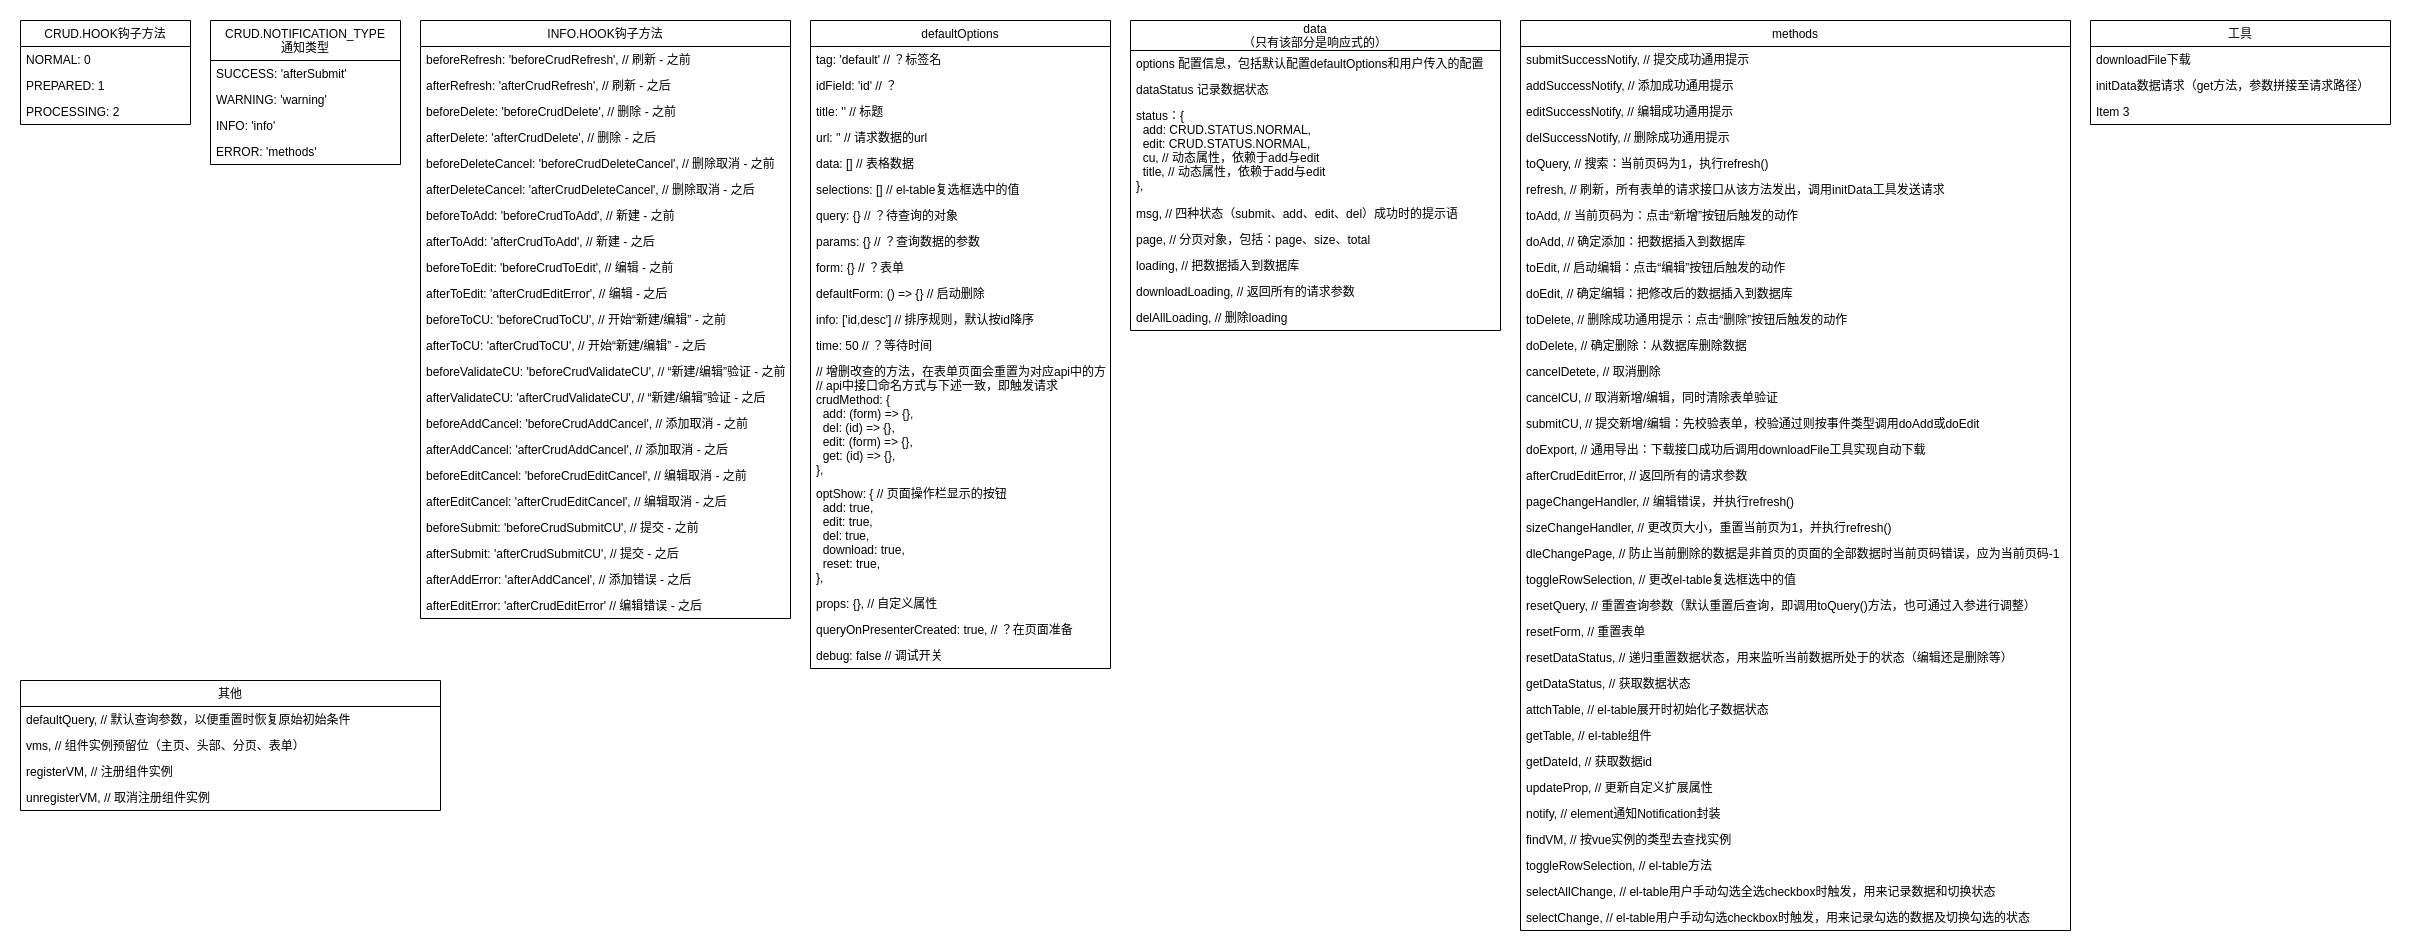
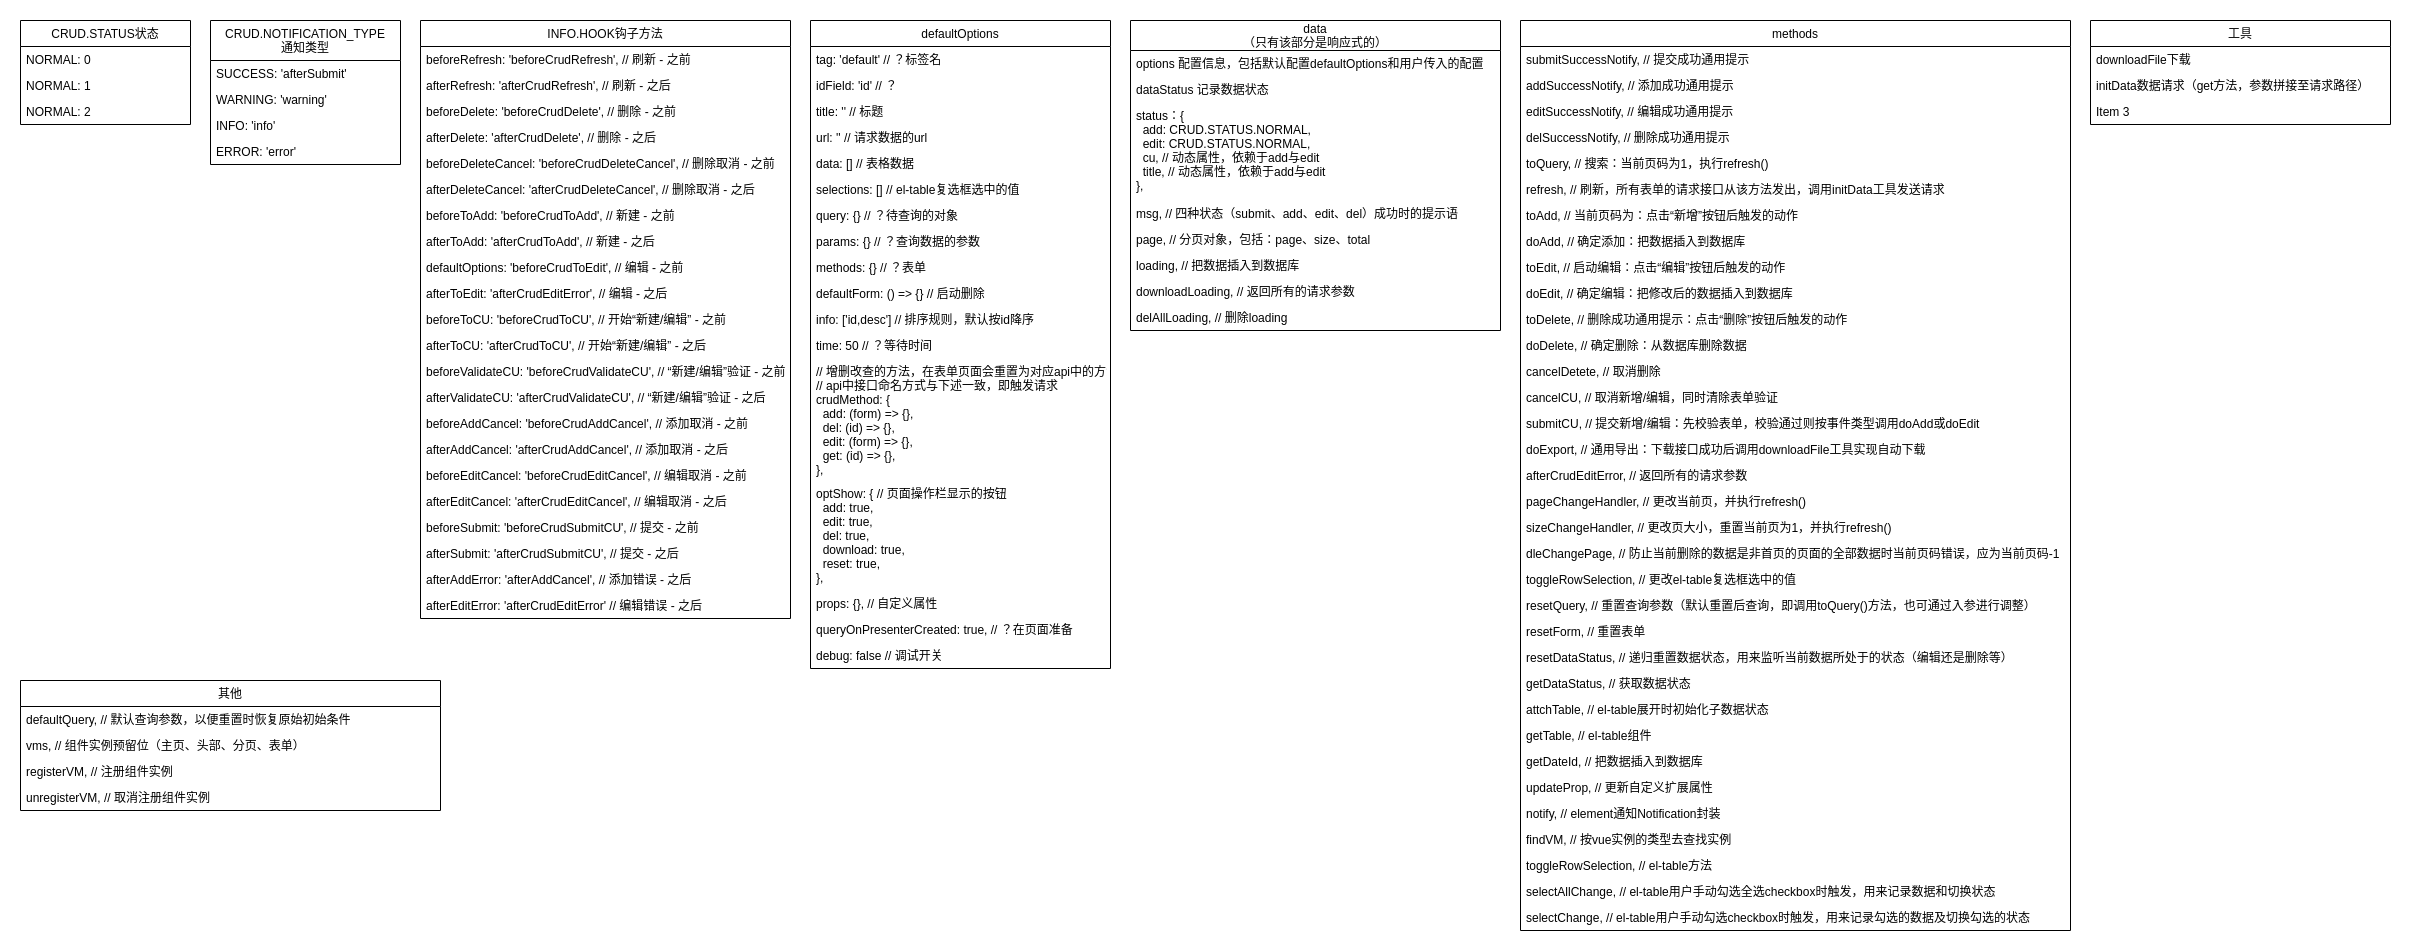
node "CRUD.HOOK钩子方法": label "CRUD.HOOK钩子方法" -> "CRUD.STATUS状态"
node "PREPARED: 1": label "PREPARED: 1" -> "NORMAL: 1"
node "PROCESSING: 2": label "PROCESSING: 2" -> "NORMAL: 2"
node "ERROR: 'methods'": label "ERROR: 'methods'" -> "ERROR: 'error'"
node "beforeToEdit: 'beforeCrudToEdit', // 编辑 - 之前": label "beforeToEdit: 'beforeCrudToEdit', // 编辑 - 之前" -> "defaultOptions: 'beforeCrudToEdit', // 编辑 - 之前"
node "form: {} // ？表单": label "form: {} // ？表单" -> "methods: {} // ？表单"
node "pageChangeHandler, // 编辑错误，并执行refresh()": label "pageChangeHandler, // 编辑错误，并执行refresh()" -> "pageChangeHandler, // 更改当前页，并执行refresh()"
node "getDateId, // 获取数据id": label "getDateId, // 获取数据id" -> "getDateId, // 把数据插入到数据库"
